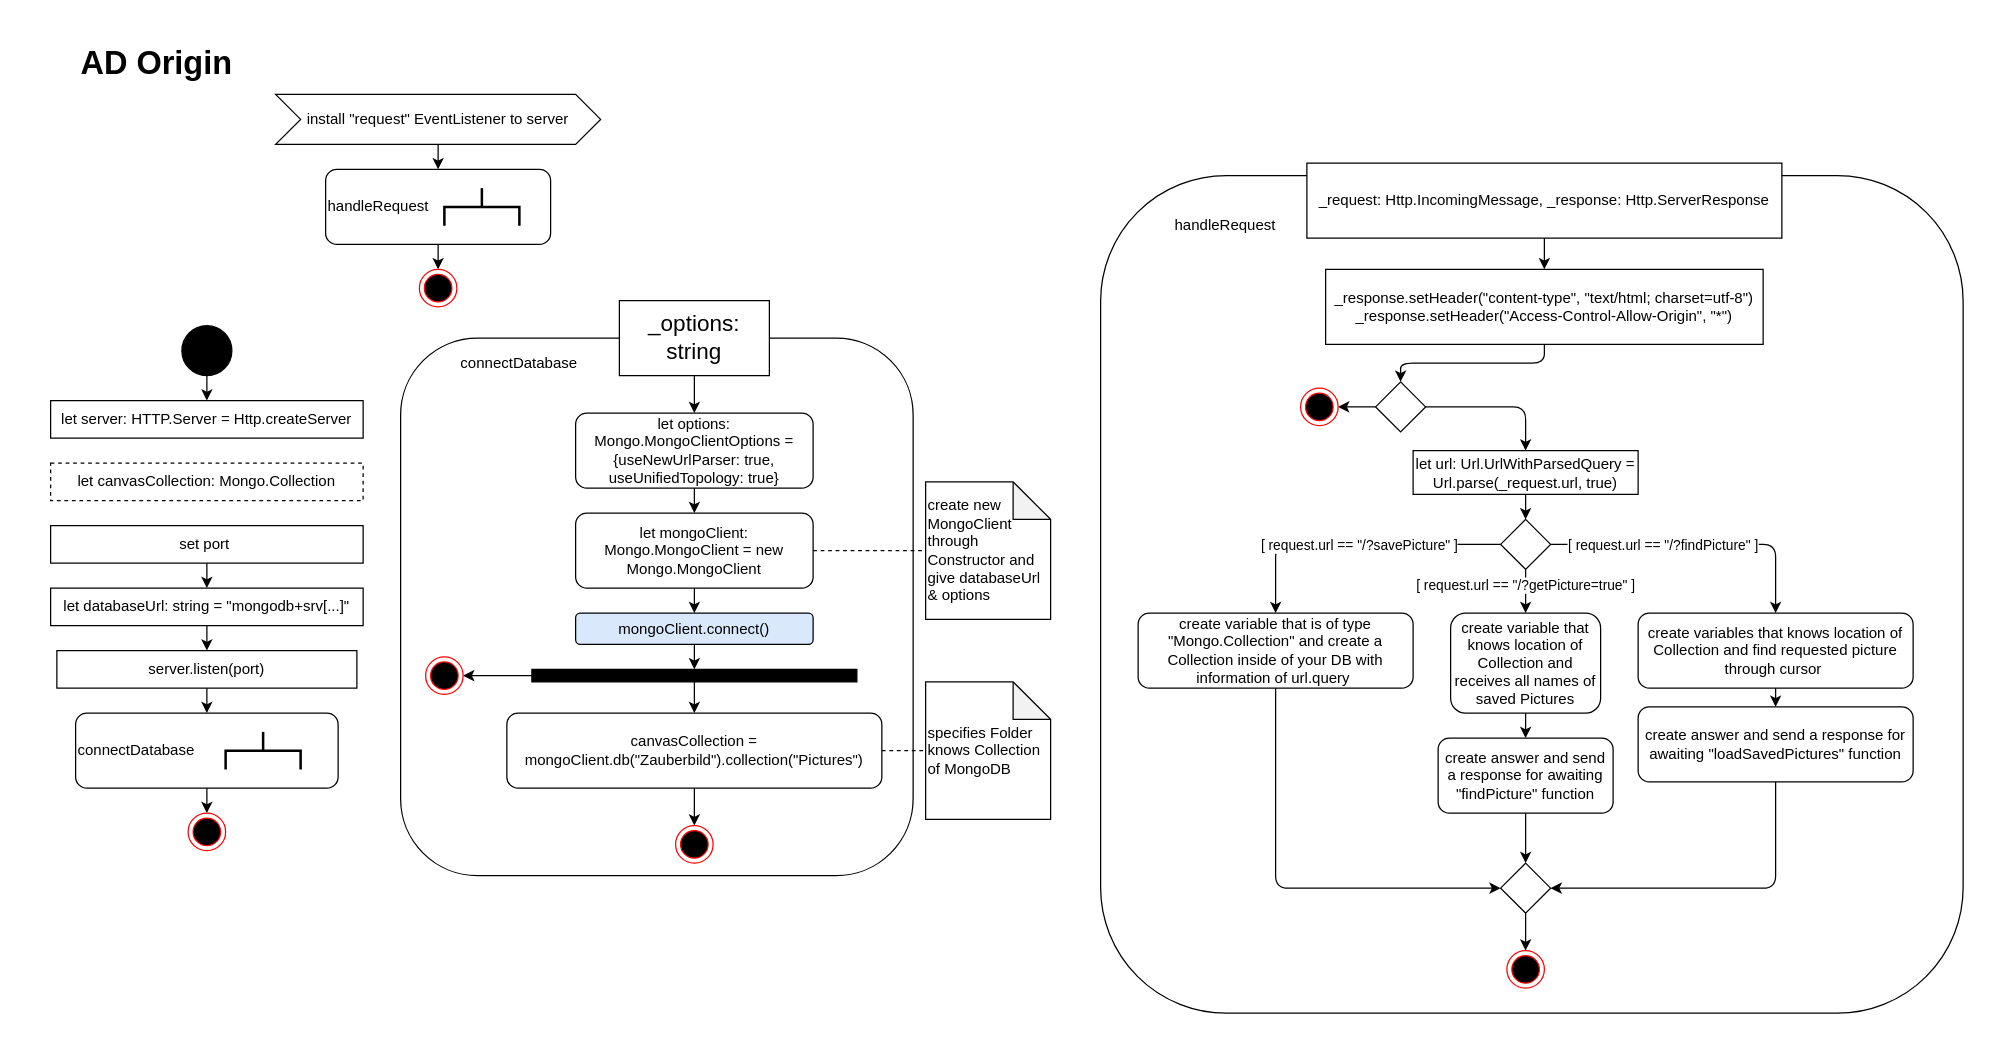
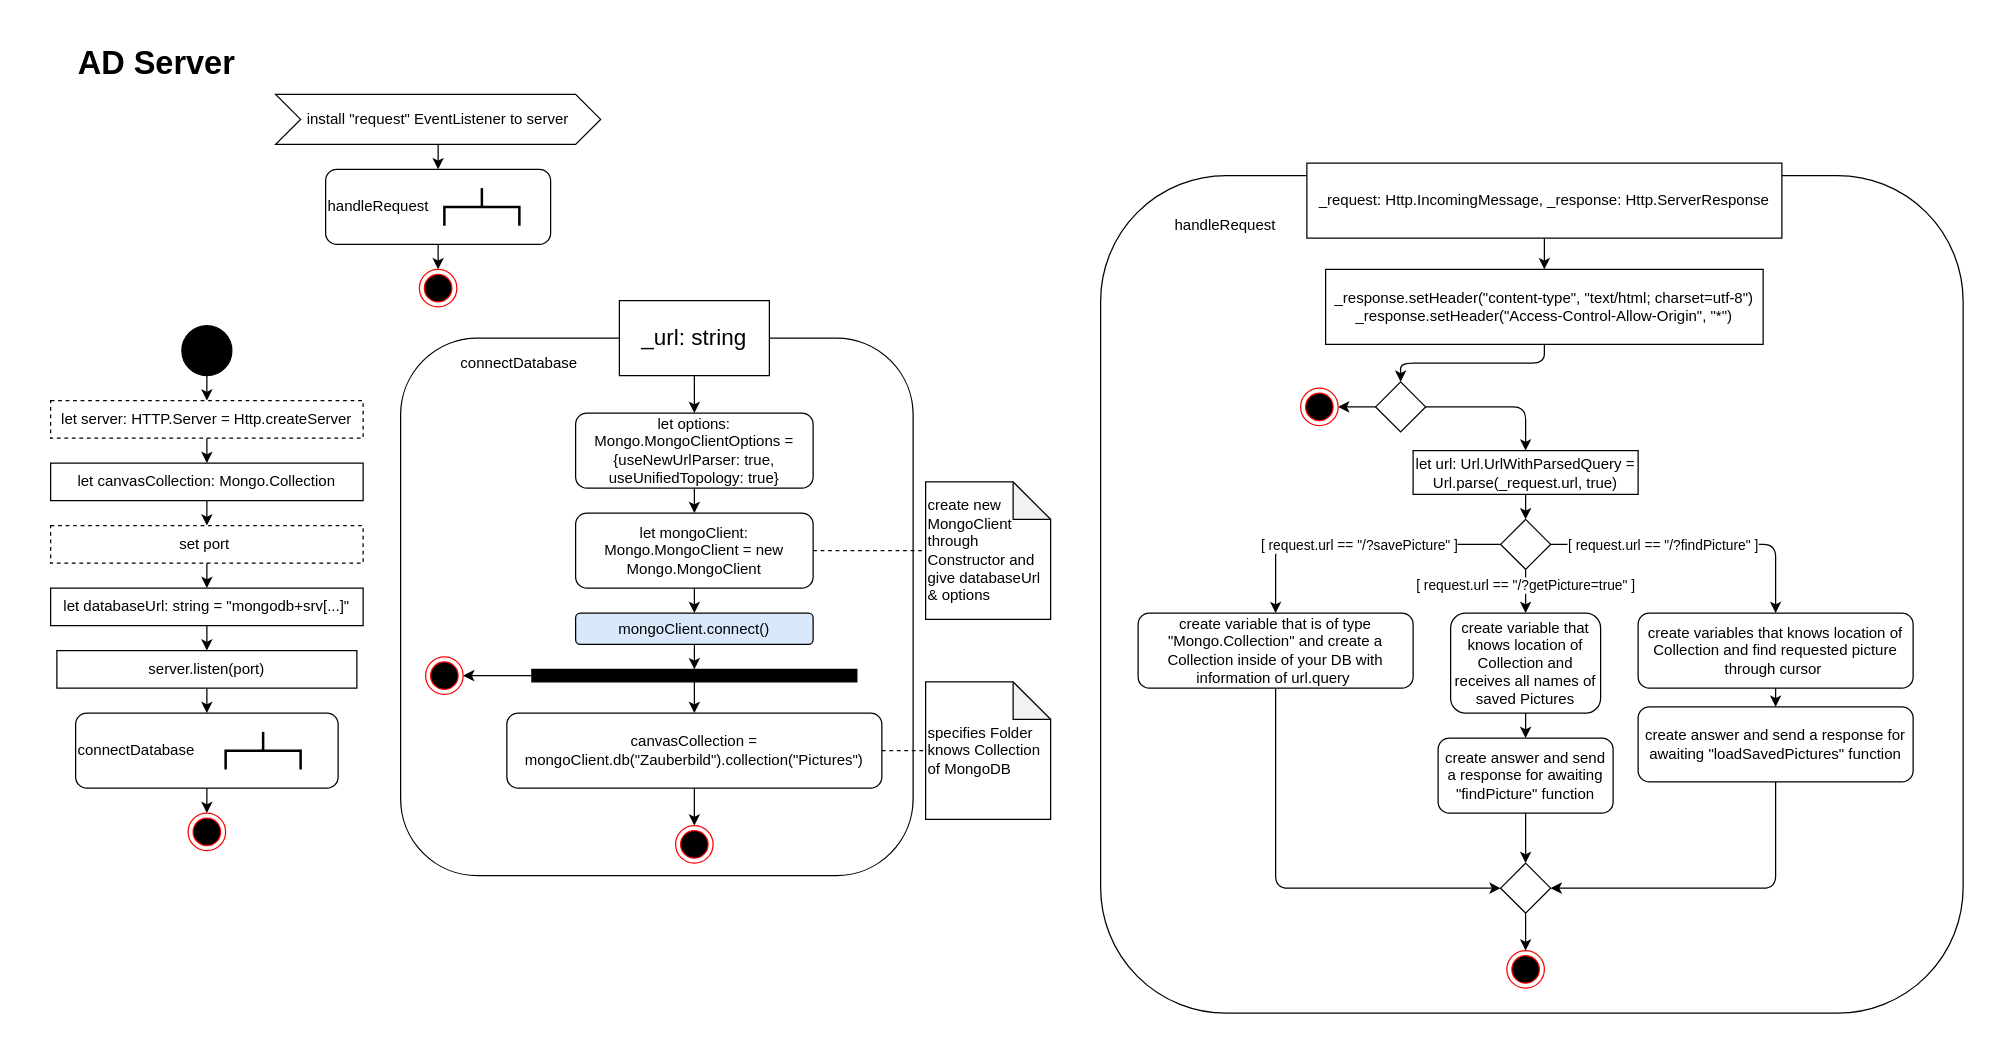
node "AD Origin": label "AD Origin" -> "AD Server"
node "_options: string": label "_options: string" -> "_url: string"
node "let server: HTTP.Server = Http.createServer": style solid -> dashed
edge "let server: HTTP.Server = Http.createServer" -> "let canvasCollection: Mongo.Collection": added
node "let canvasCollection: Mongo.Collection": style dashed -> solid
edge "let canvasCollection: Mongo.Collection" -> "set port": added
node "set port": style solid -> dashed
